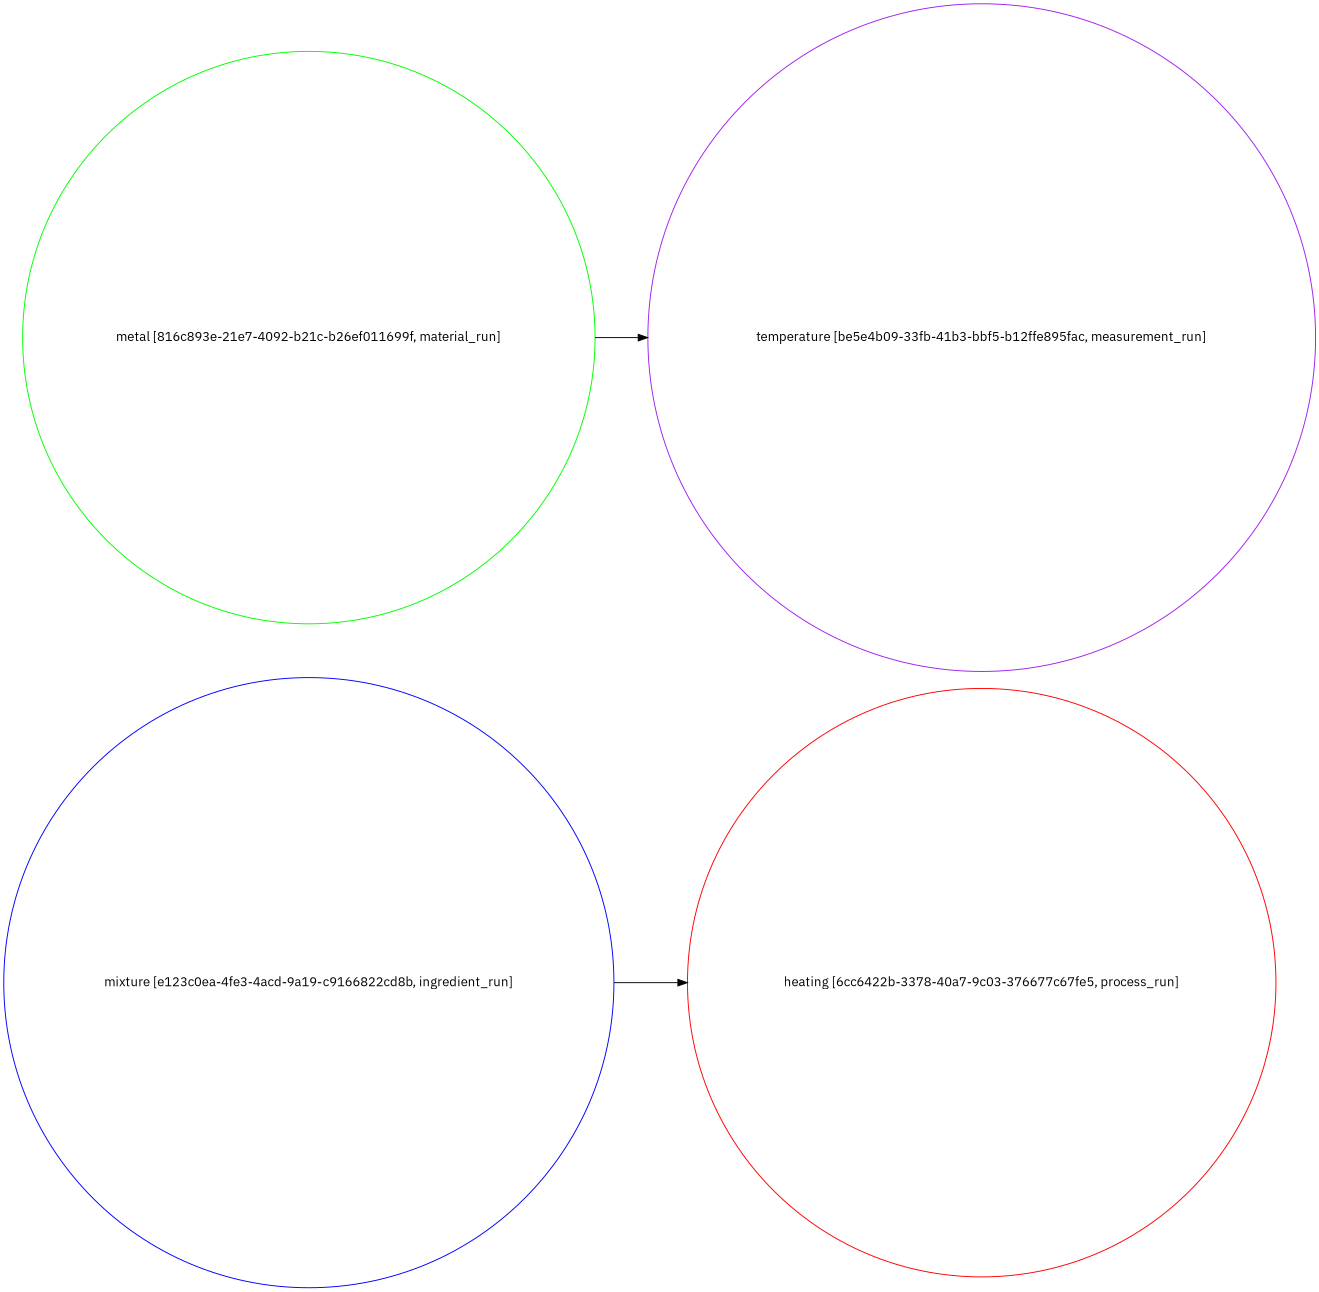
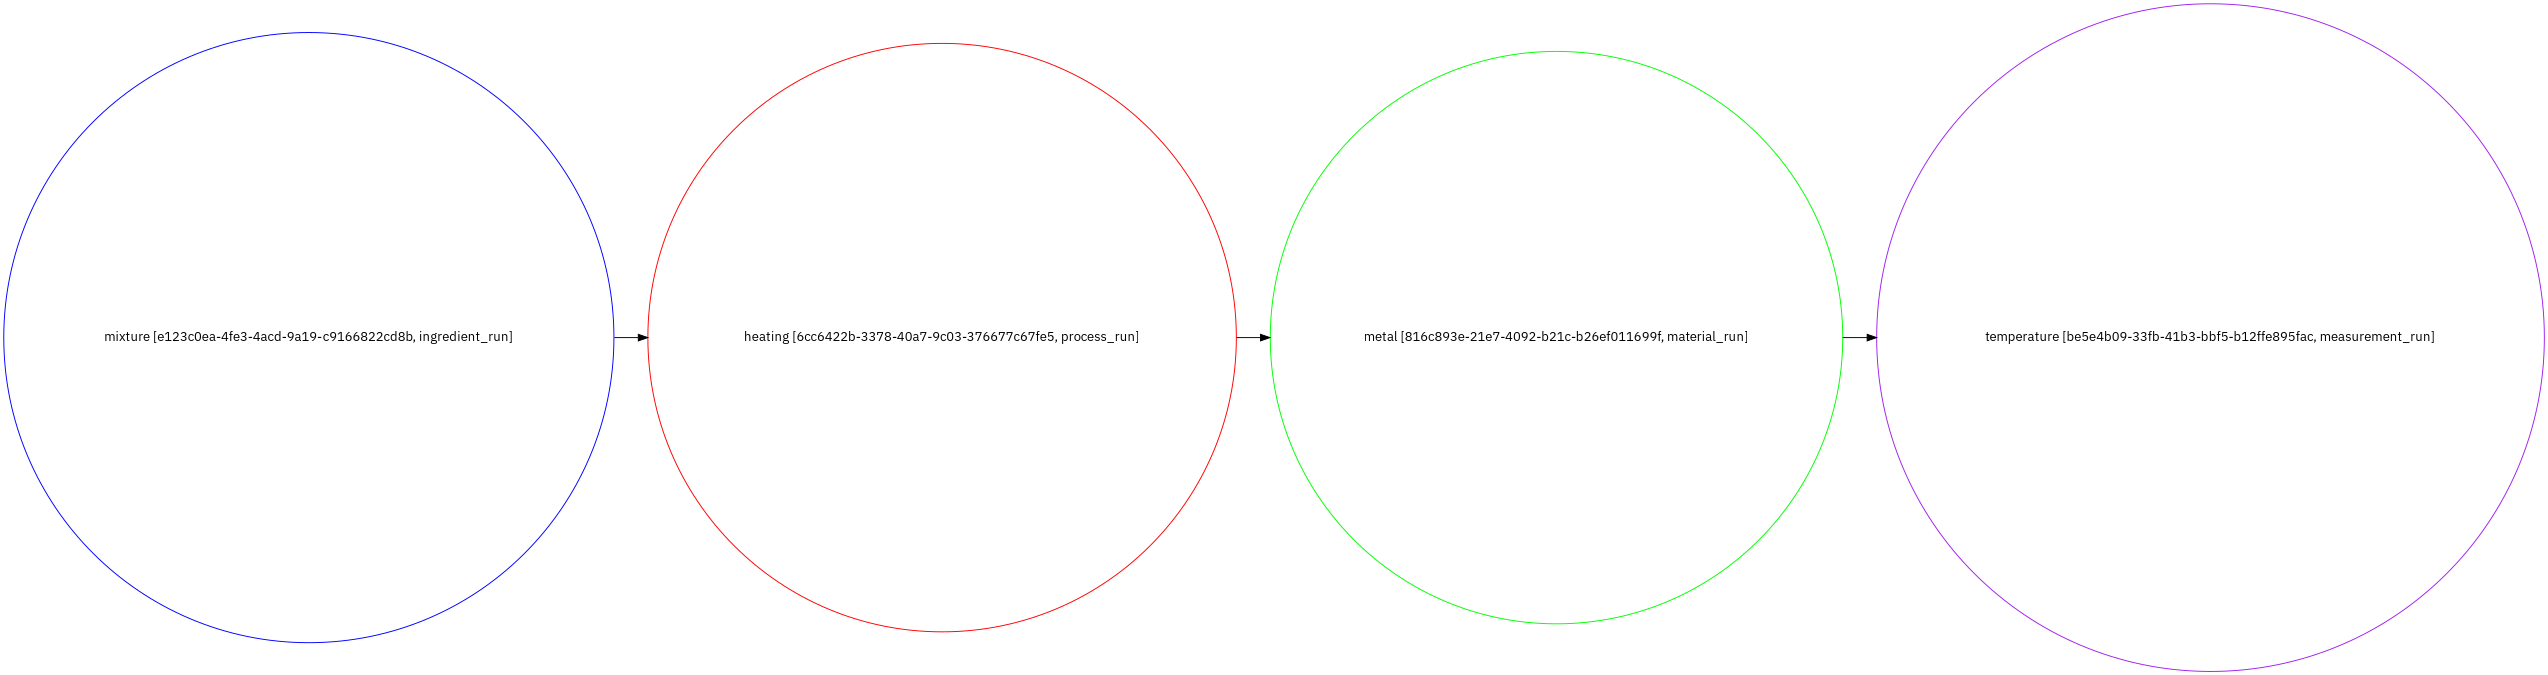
edge "heating [6cc6422b-3378-40a7-9c03-376677c67fe5, process_run]" -> "metal [816c893e-21e7-4092-b21c-b26ef011699f, material_run]": added
